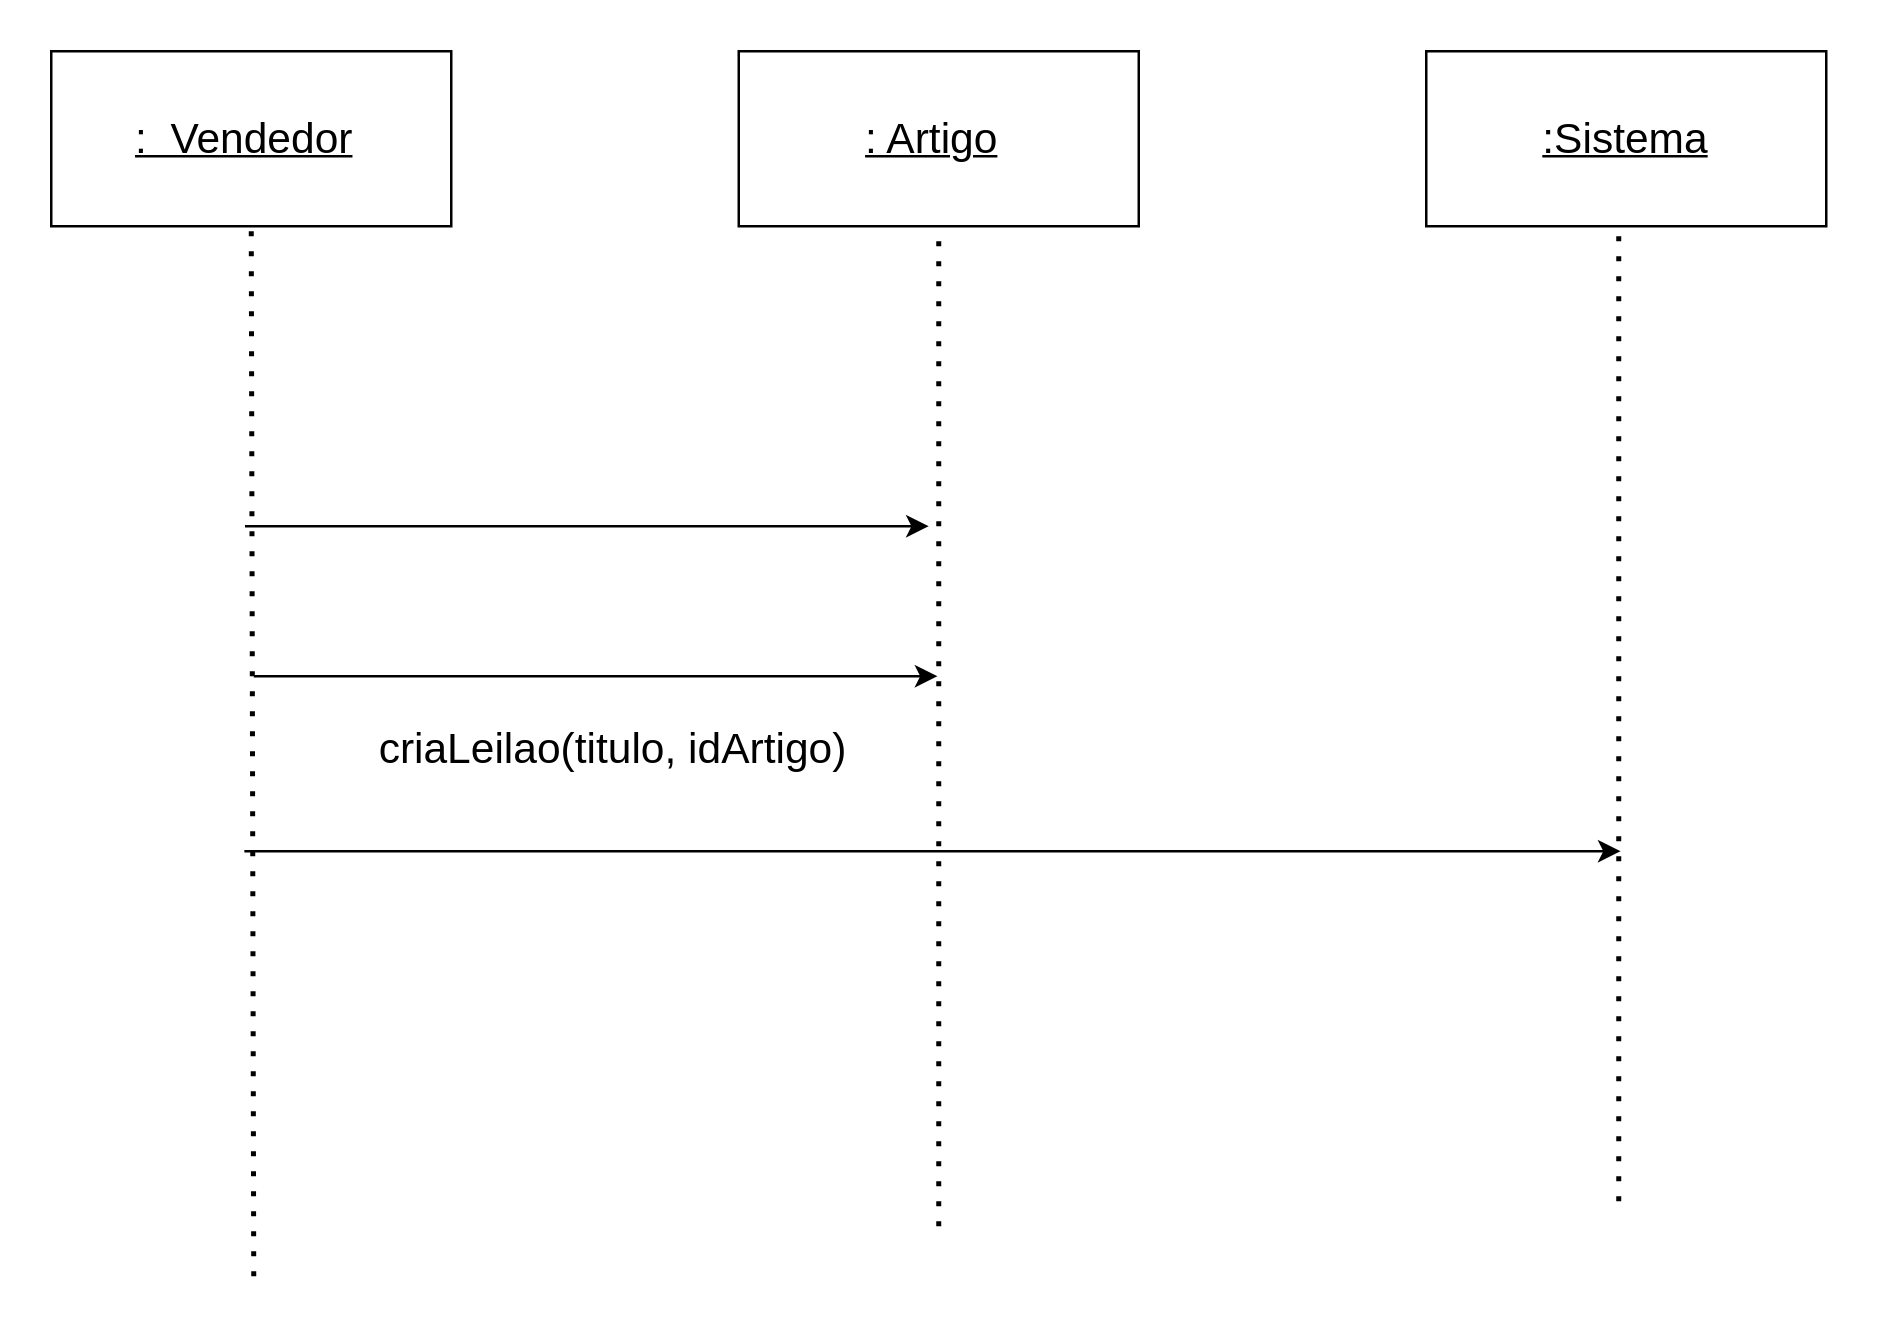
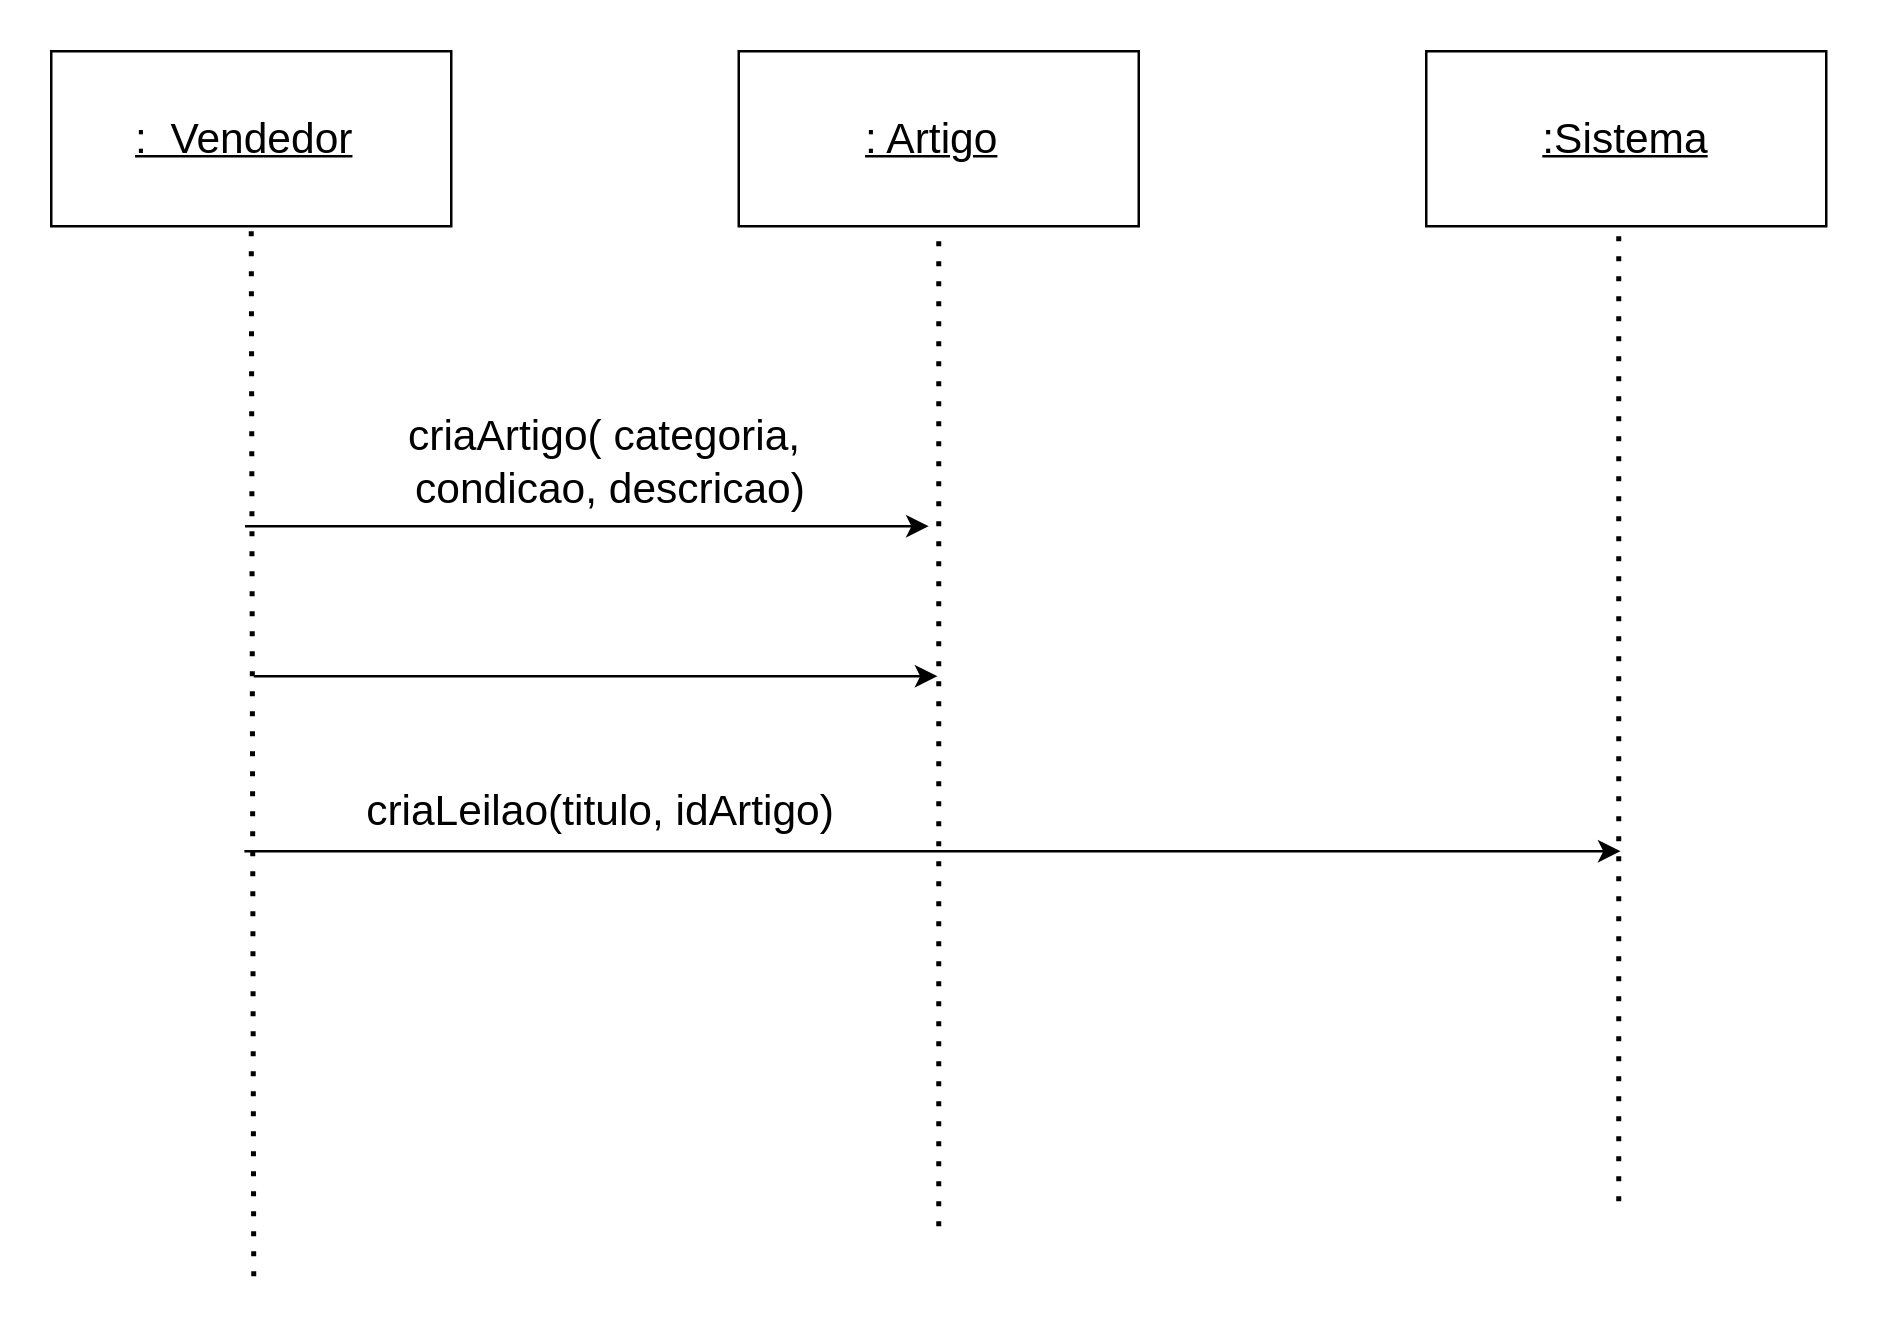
node "criaArtigo( categoria, condicao, descricao)": added
node "criaLeilao(titulo, idArtigo)": moved (614, 751) -> (601, 814)
